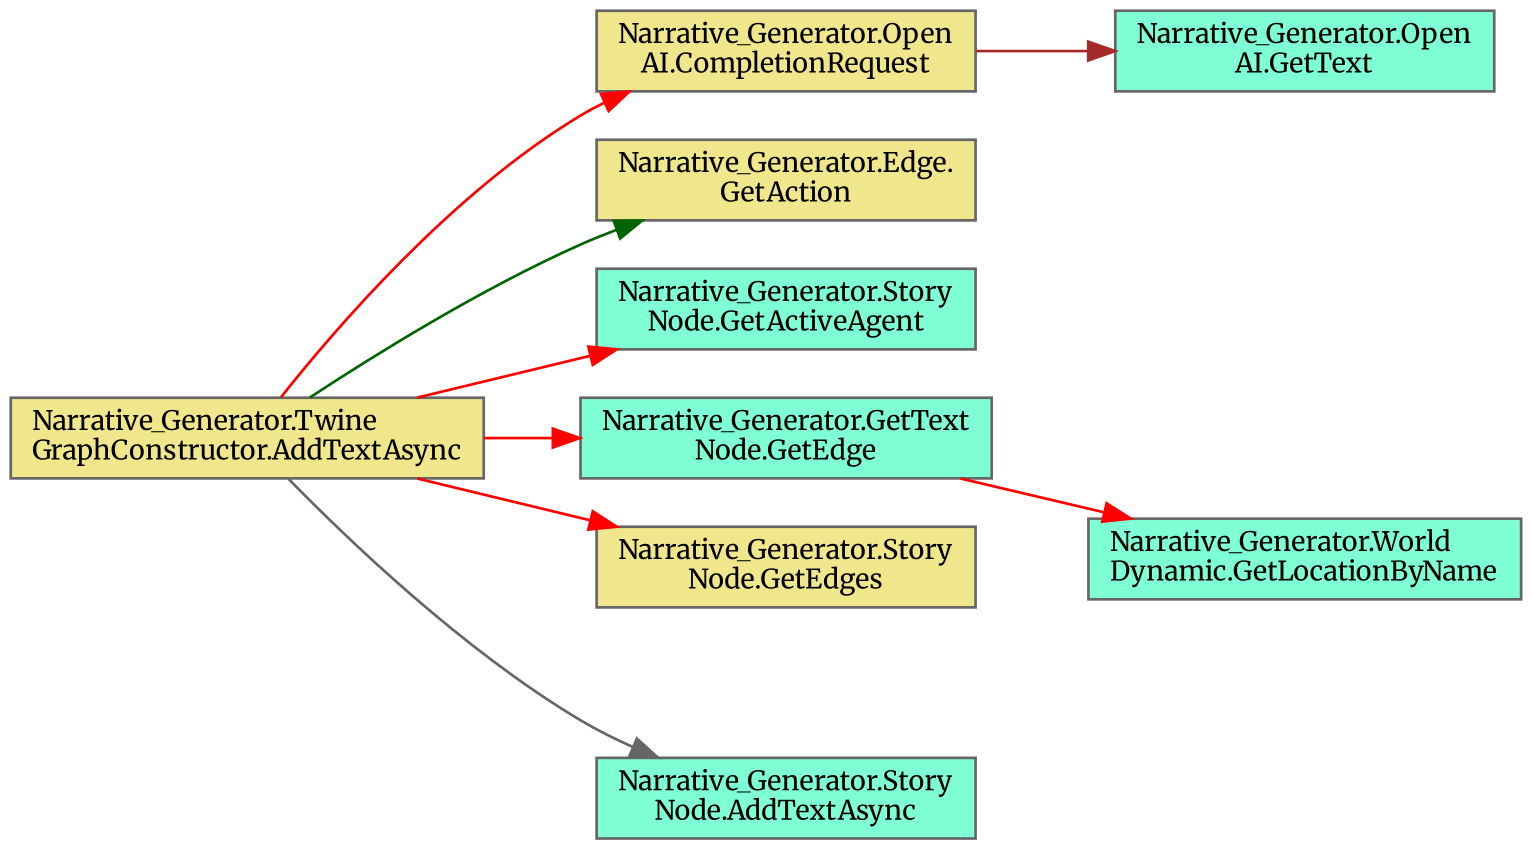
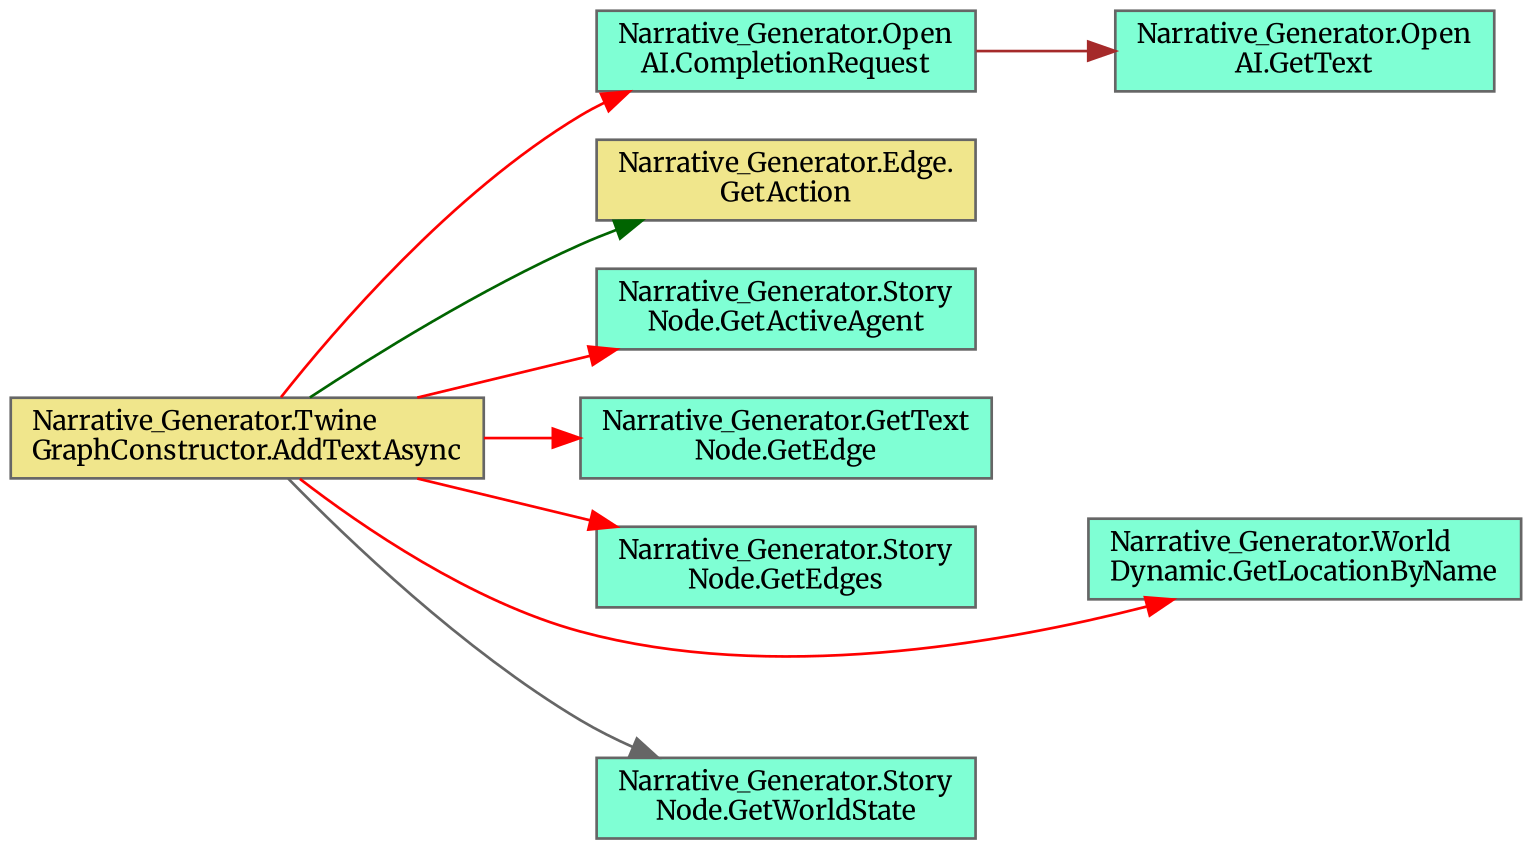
node "Narrative_Generator.Open AI.CompletionRequest": fillcolor khaki -> aquamarine
edge "Narrative_Generator.GetText Node.GetEdge" -> "Narrative_Generator.World Dynamic.GetLocationByName": now "Narrative_Generator.Twine GraphConstructor.AddTextAsync" -> "Narrative_Generator.World Dynamic.GetLocationByName"
node "Narrative_Generator.Story Node.GetEdges": fillcolor khaki -> aquamarine
node "Narrative_Generator.Story Node.AddTextAsync": label "Narrative_Generator.Story Node.AddTextAsync" -> "Narrative_Generator.Story Node.GetWorldState"
